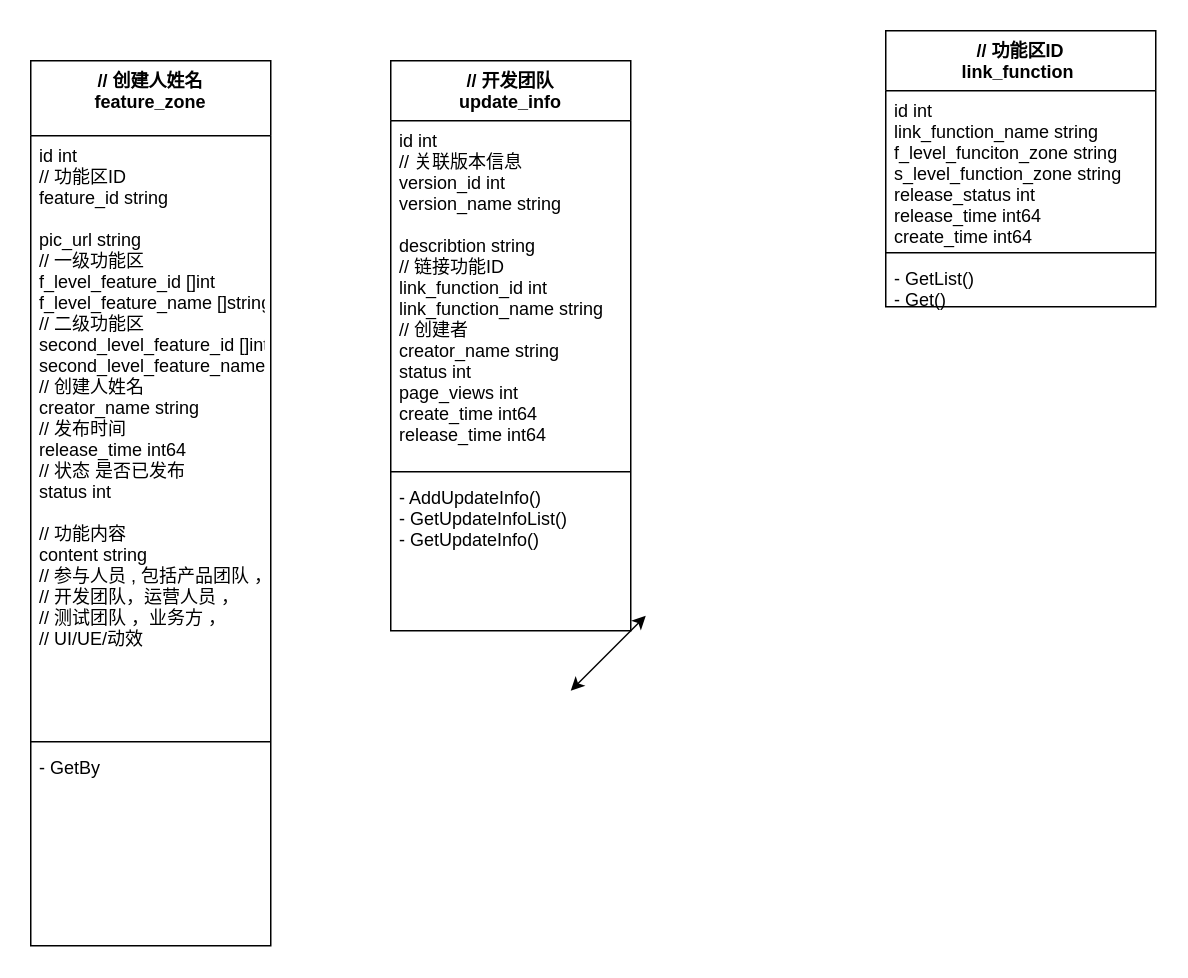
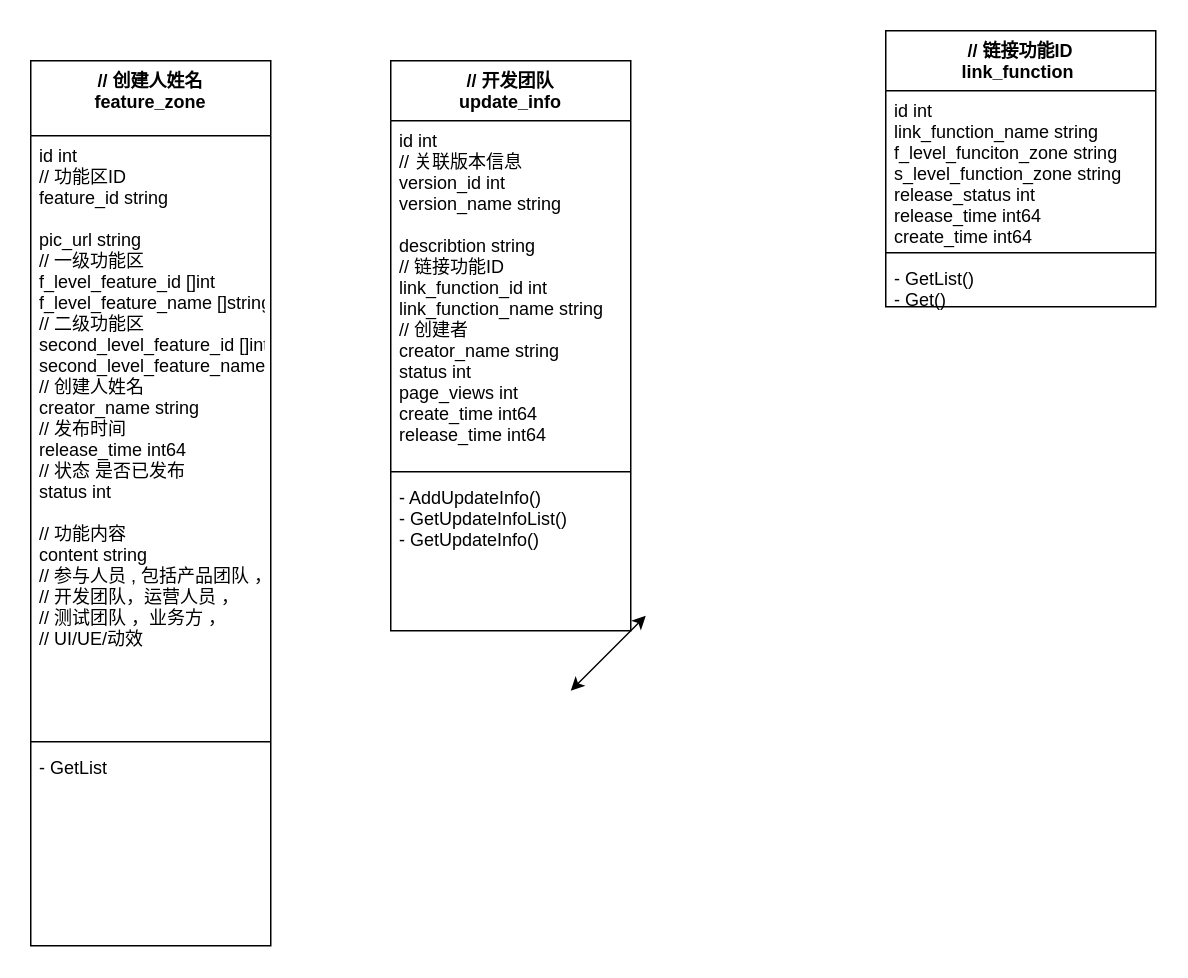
node "// 功能区ID link_function": label "// 功能区ID link_function" -> "// 链接功能ID link_function"
node "- GetBy": label "- GetBy" -> "- GetList"
